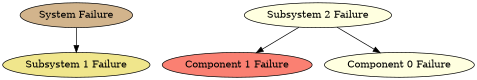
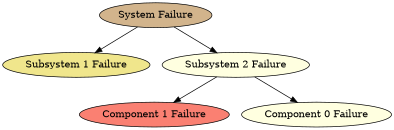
edge "System Failure" -> "Subsystem 2 Failure": added
